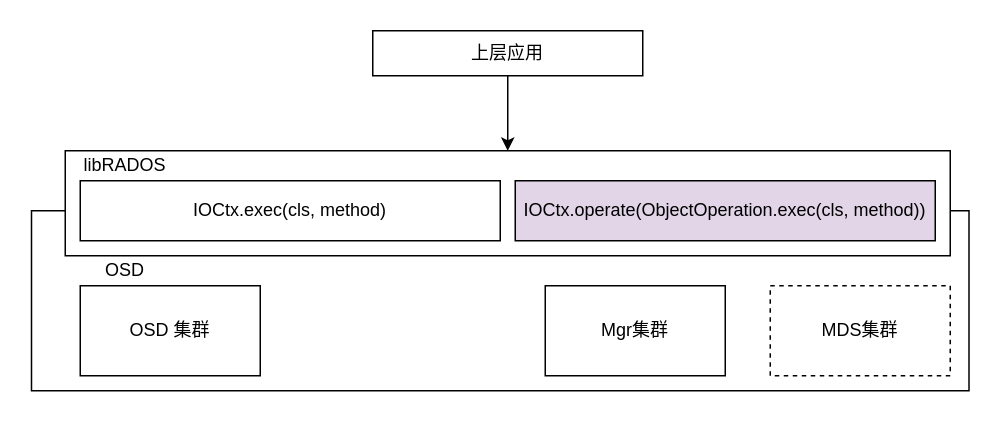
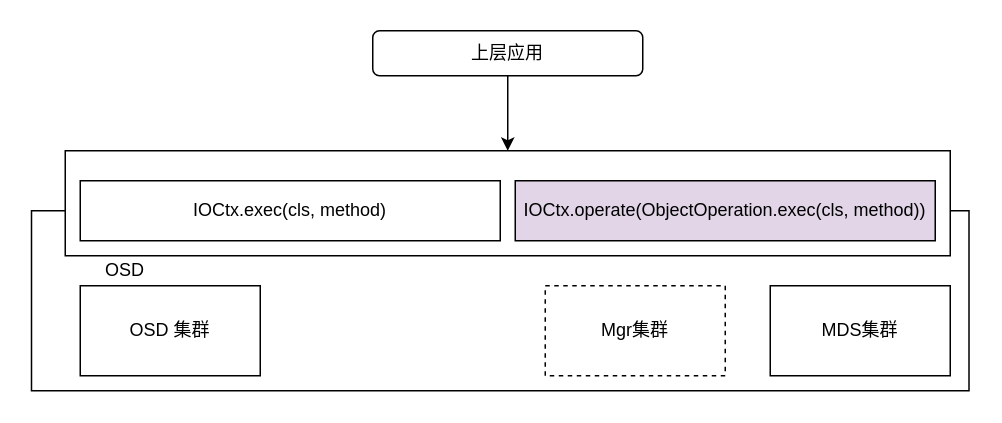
node "上层应用": shape rectangle -> rounded rectangle
node "libRADOS": removed
node "Mgr集群": style solid -> dashed
node "MDS集群": style dashed -> solid
